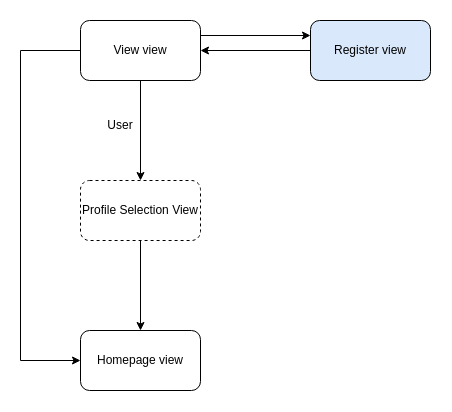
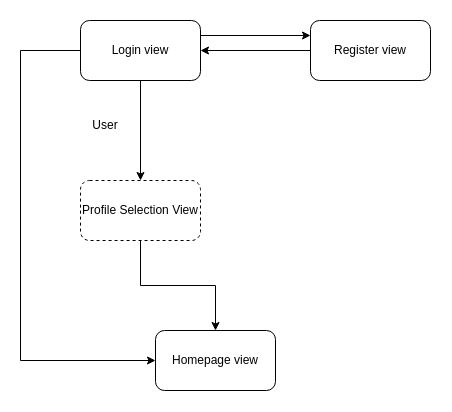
node "View view": label "View view" -> "Login view"
node "Register view": fillcolor #dae8fc -> #ffffff
node "User": moved (121, 126) -> (106, 126)
node "Homepage view": moved (141, 361) -> (216, 361)
